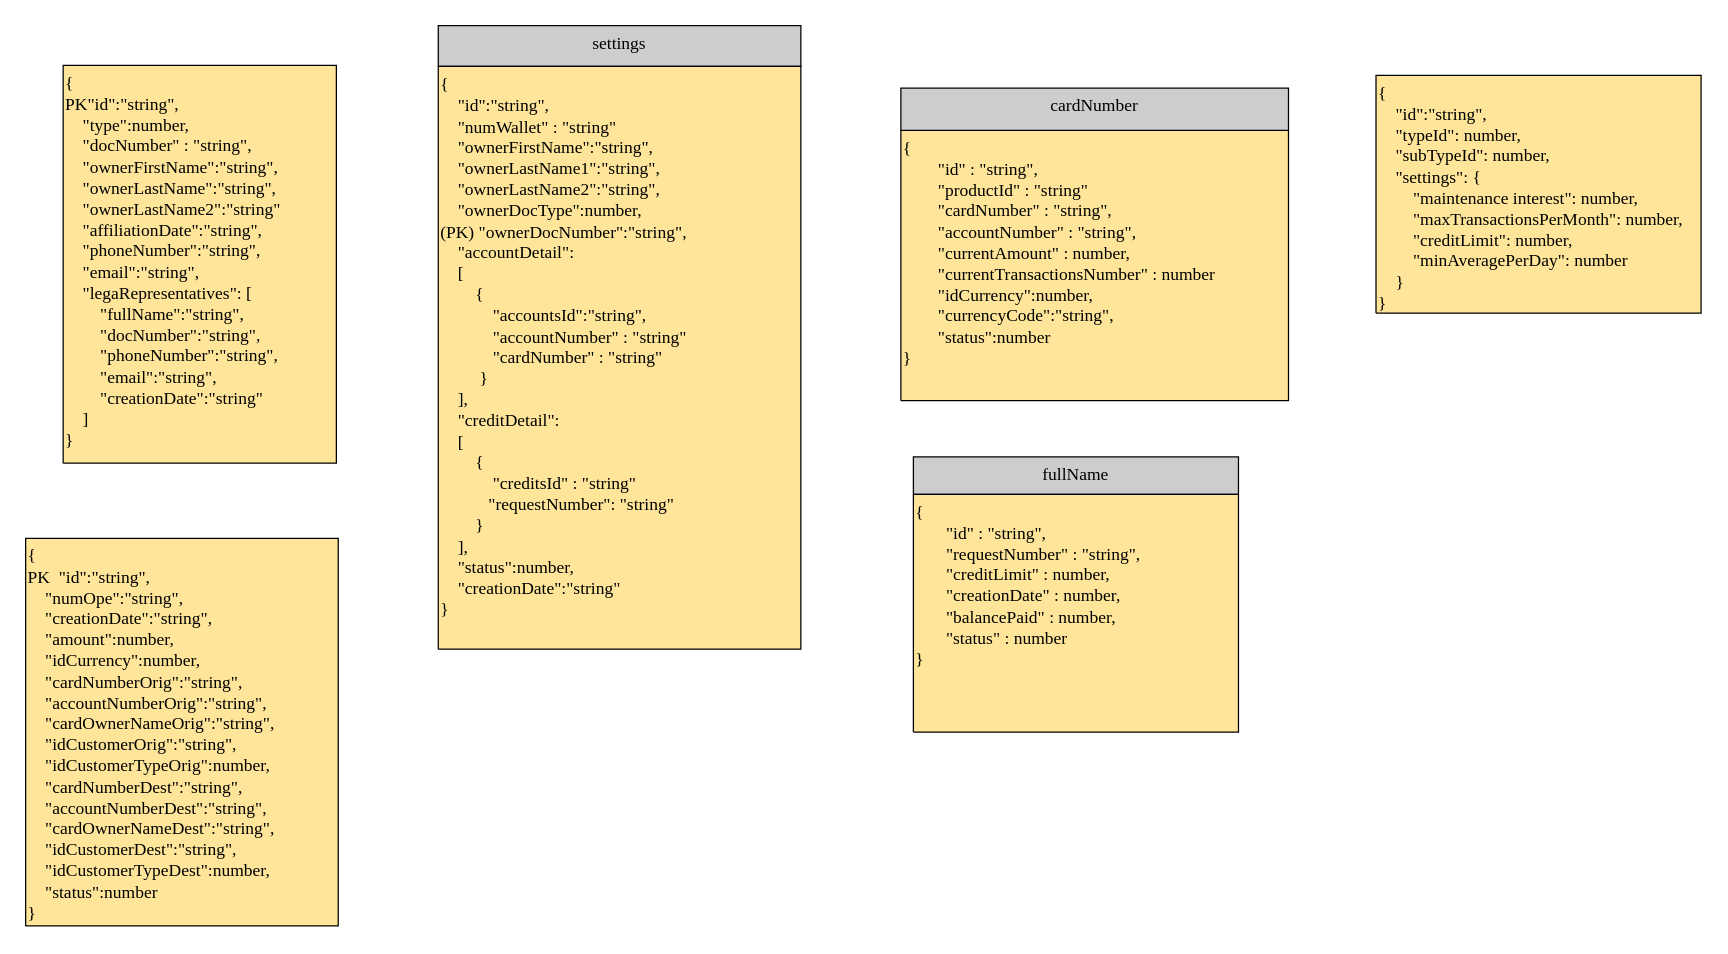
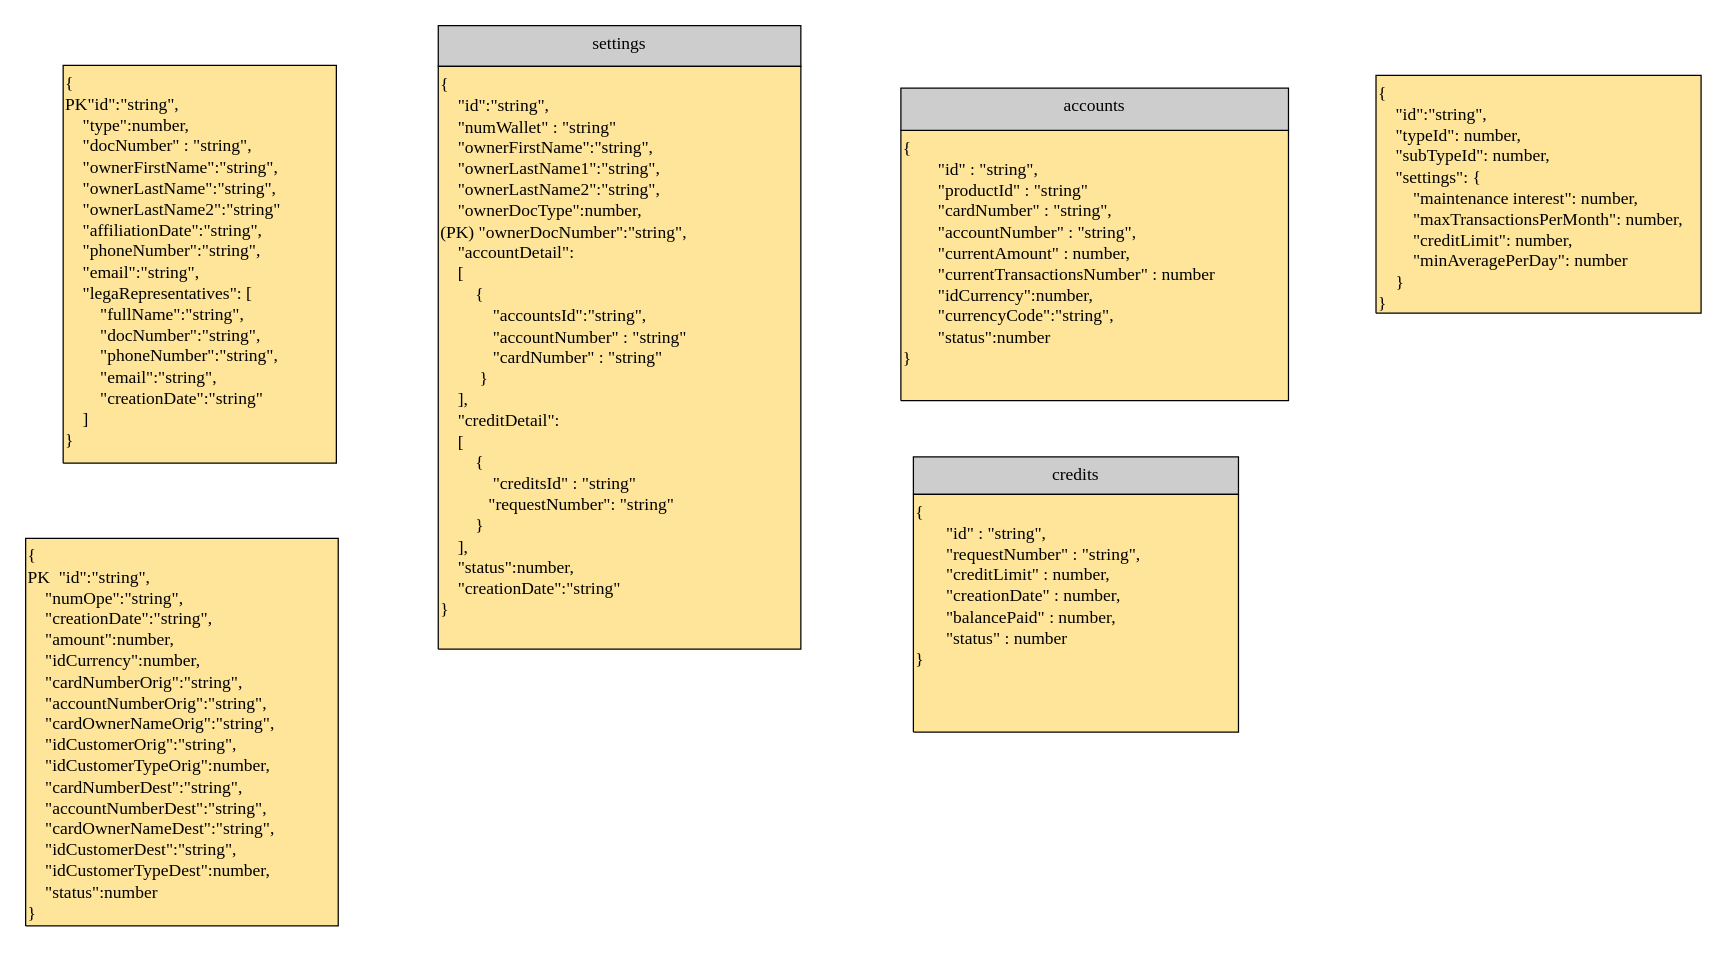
node "cardNumber": label "cardNumber" -> "accounts"
node "fullName": label "fullName" -> "credits"
